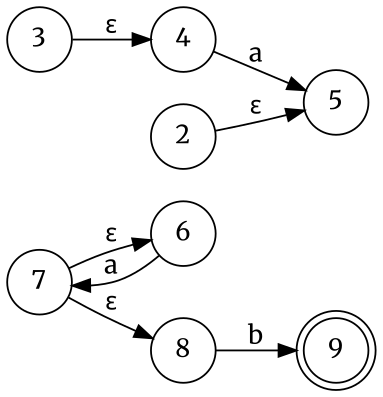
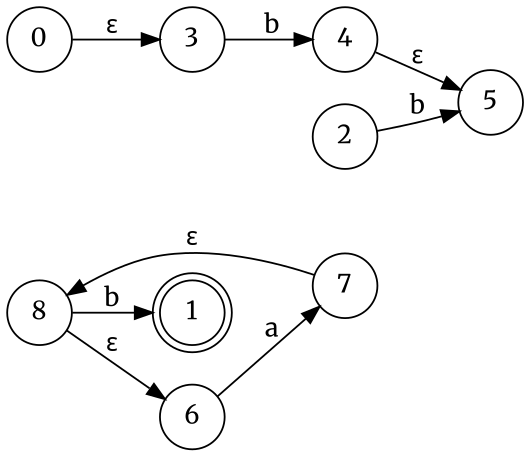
edge "3" -> "4": label "ε" -> "b"
node "0": added
edge "4" -> "5": label "a" -> "ε"
edge "2" -> "5": label "ε" -> "b"
edge "7" -> "6": now "8" -> "6"
node "9": label "9" -> "1"
